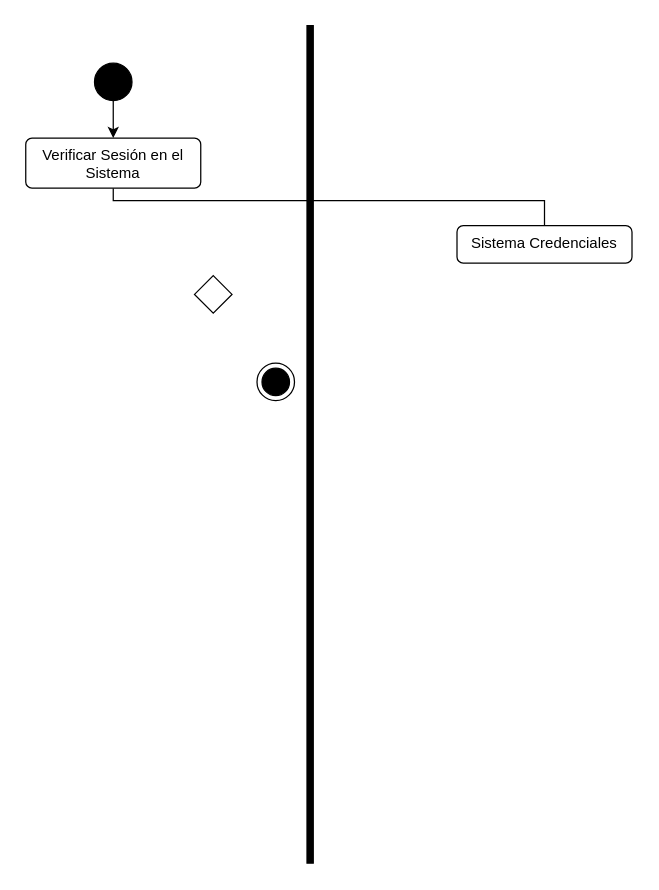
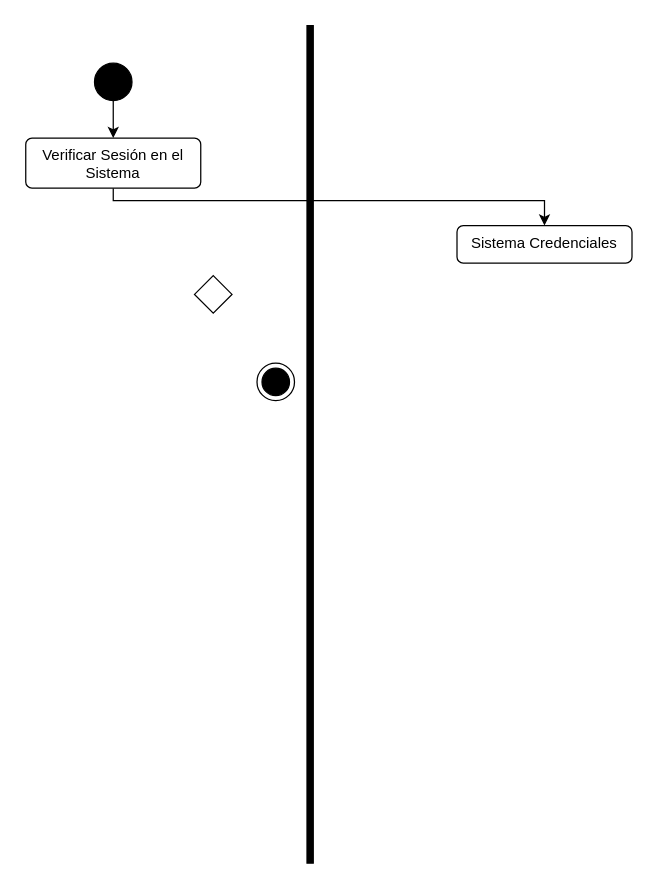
edge "Verificar Sesión en el Sistema" -- "Sistema Credenciales": arrowhead none -> classic
